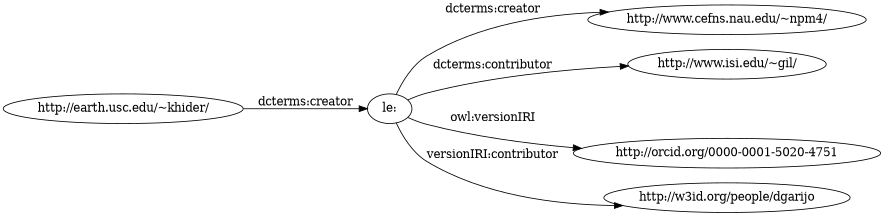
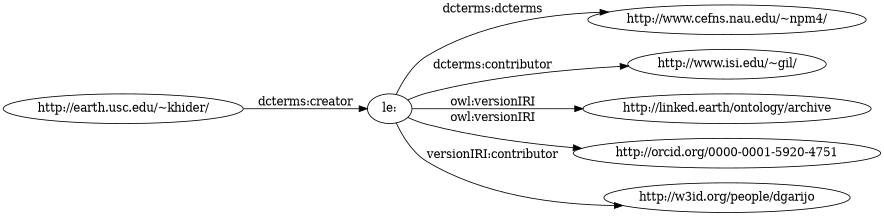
edge "le:" -> "http://www.cefns.nau.edu/~npm4/": label "dcterms:creator" -> "dcterms:dcterms"
node "http://linked.earth/ontology/archive": added
node "http://orcid.org/0000-0001-5020-4751": label "http://orcid.org/0000-0001-5020-4751" -> "http://orcid.org/0000-0001-5920-4751"
